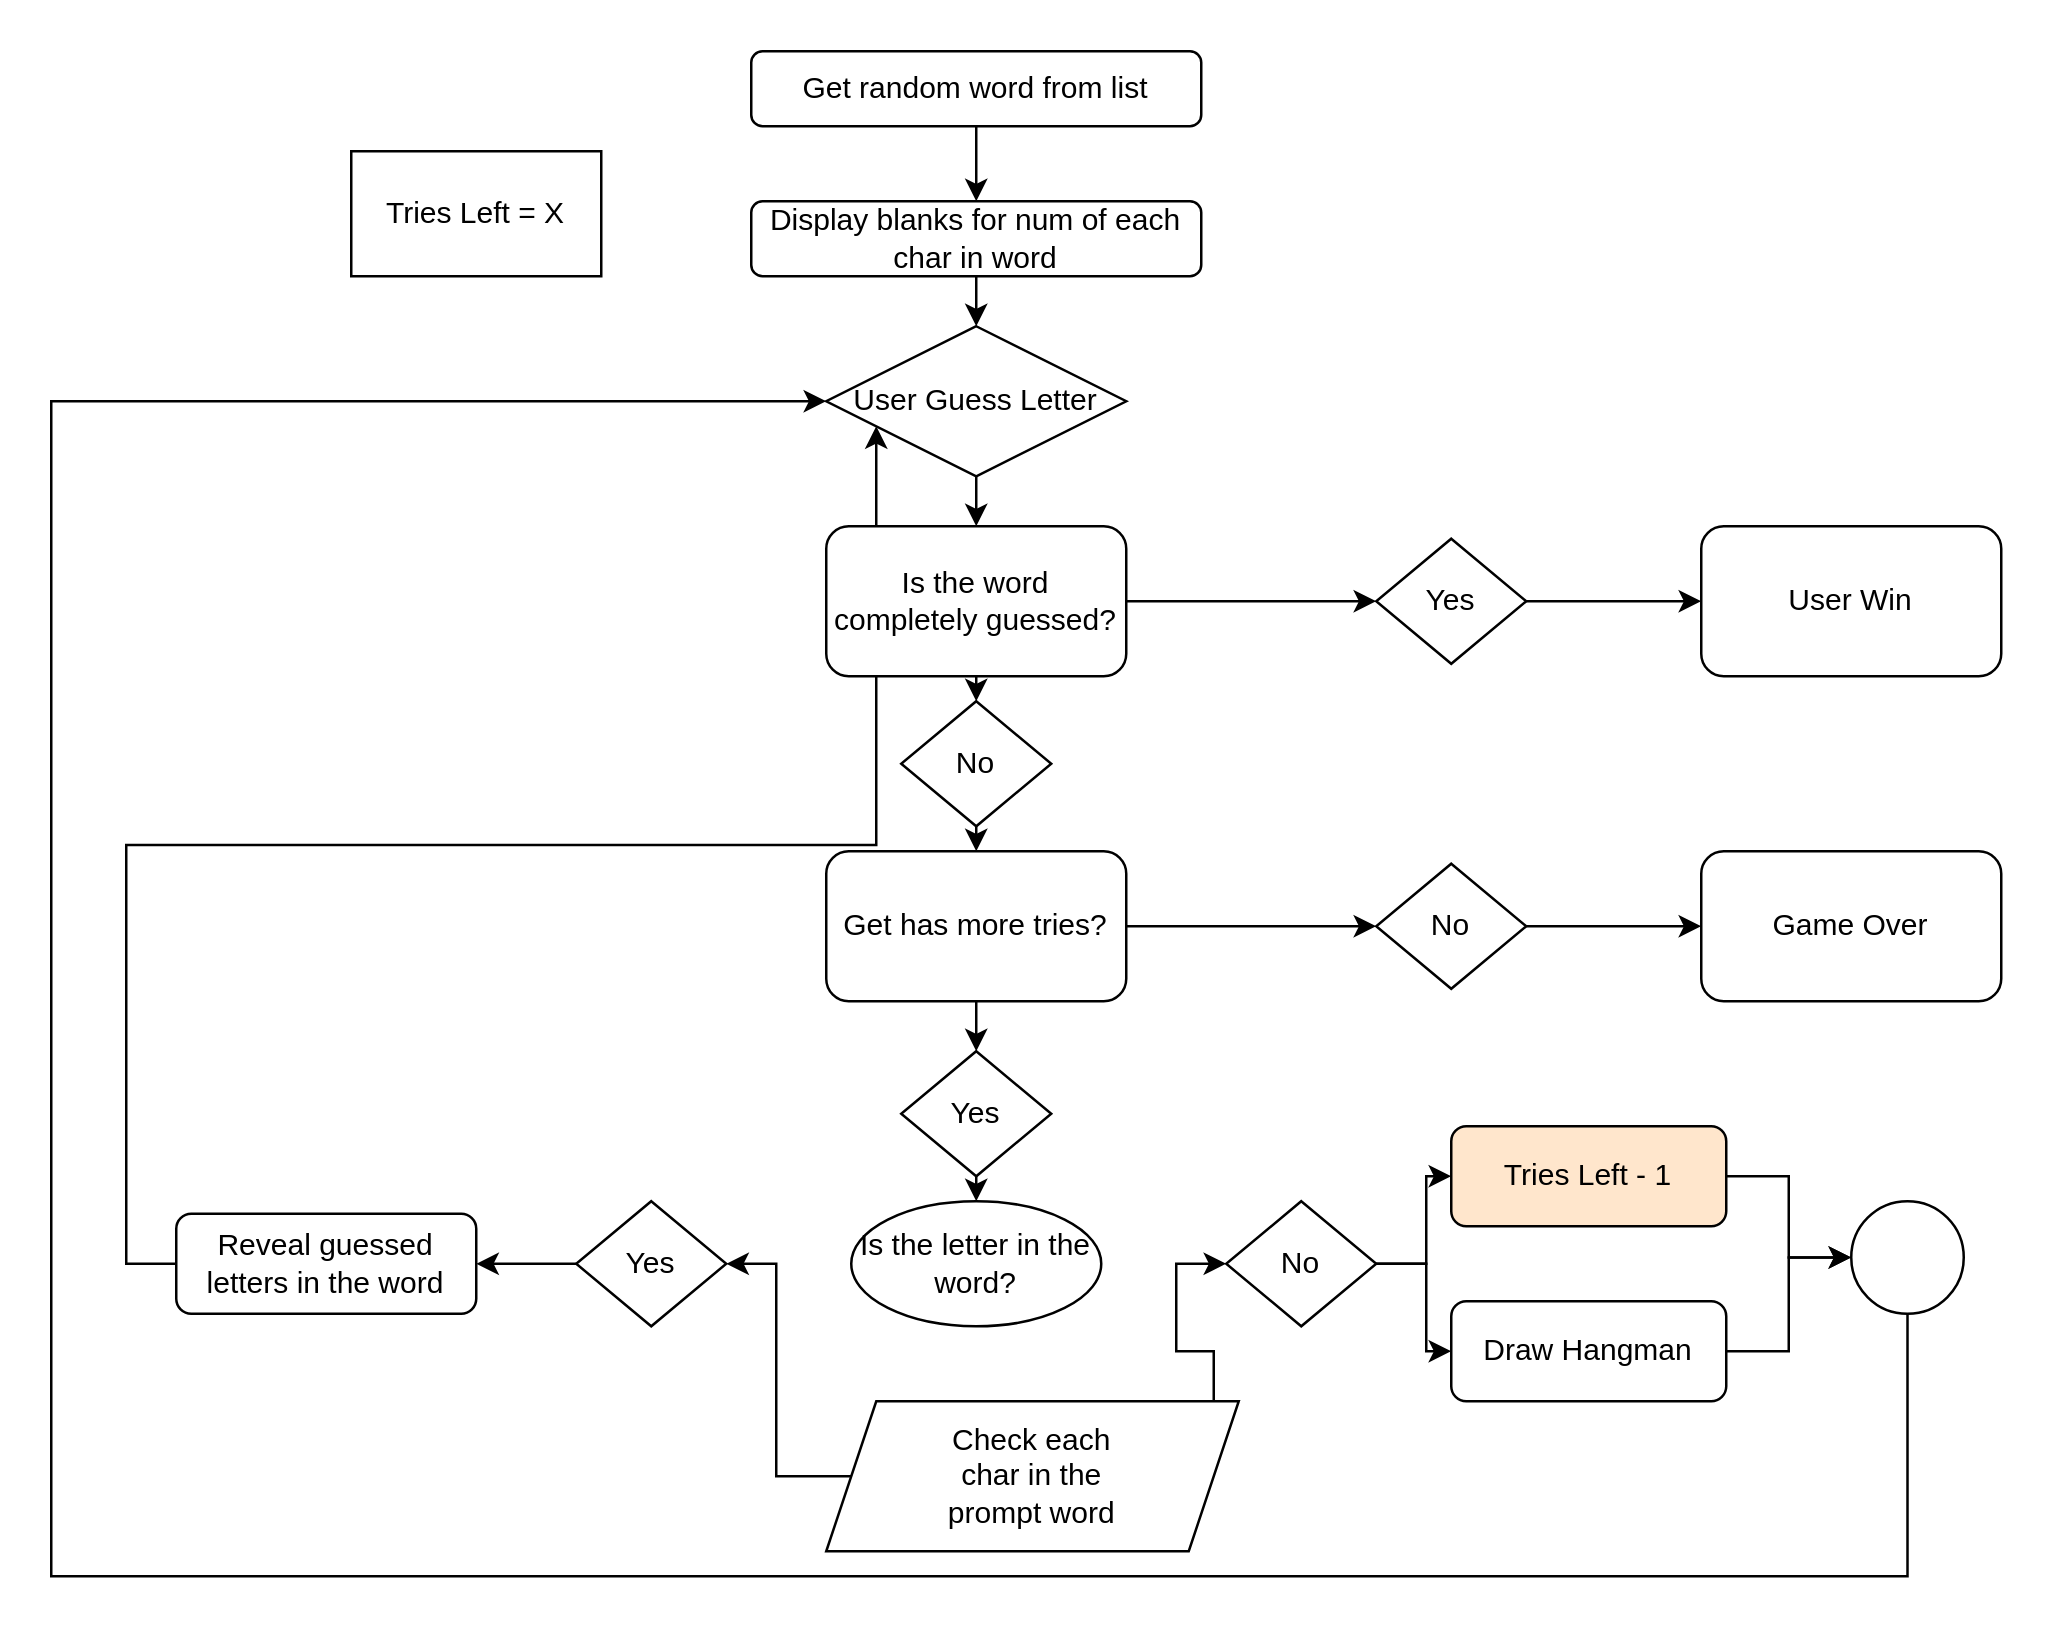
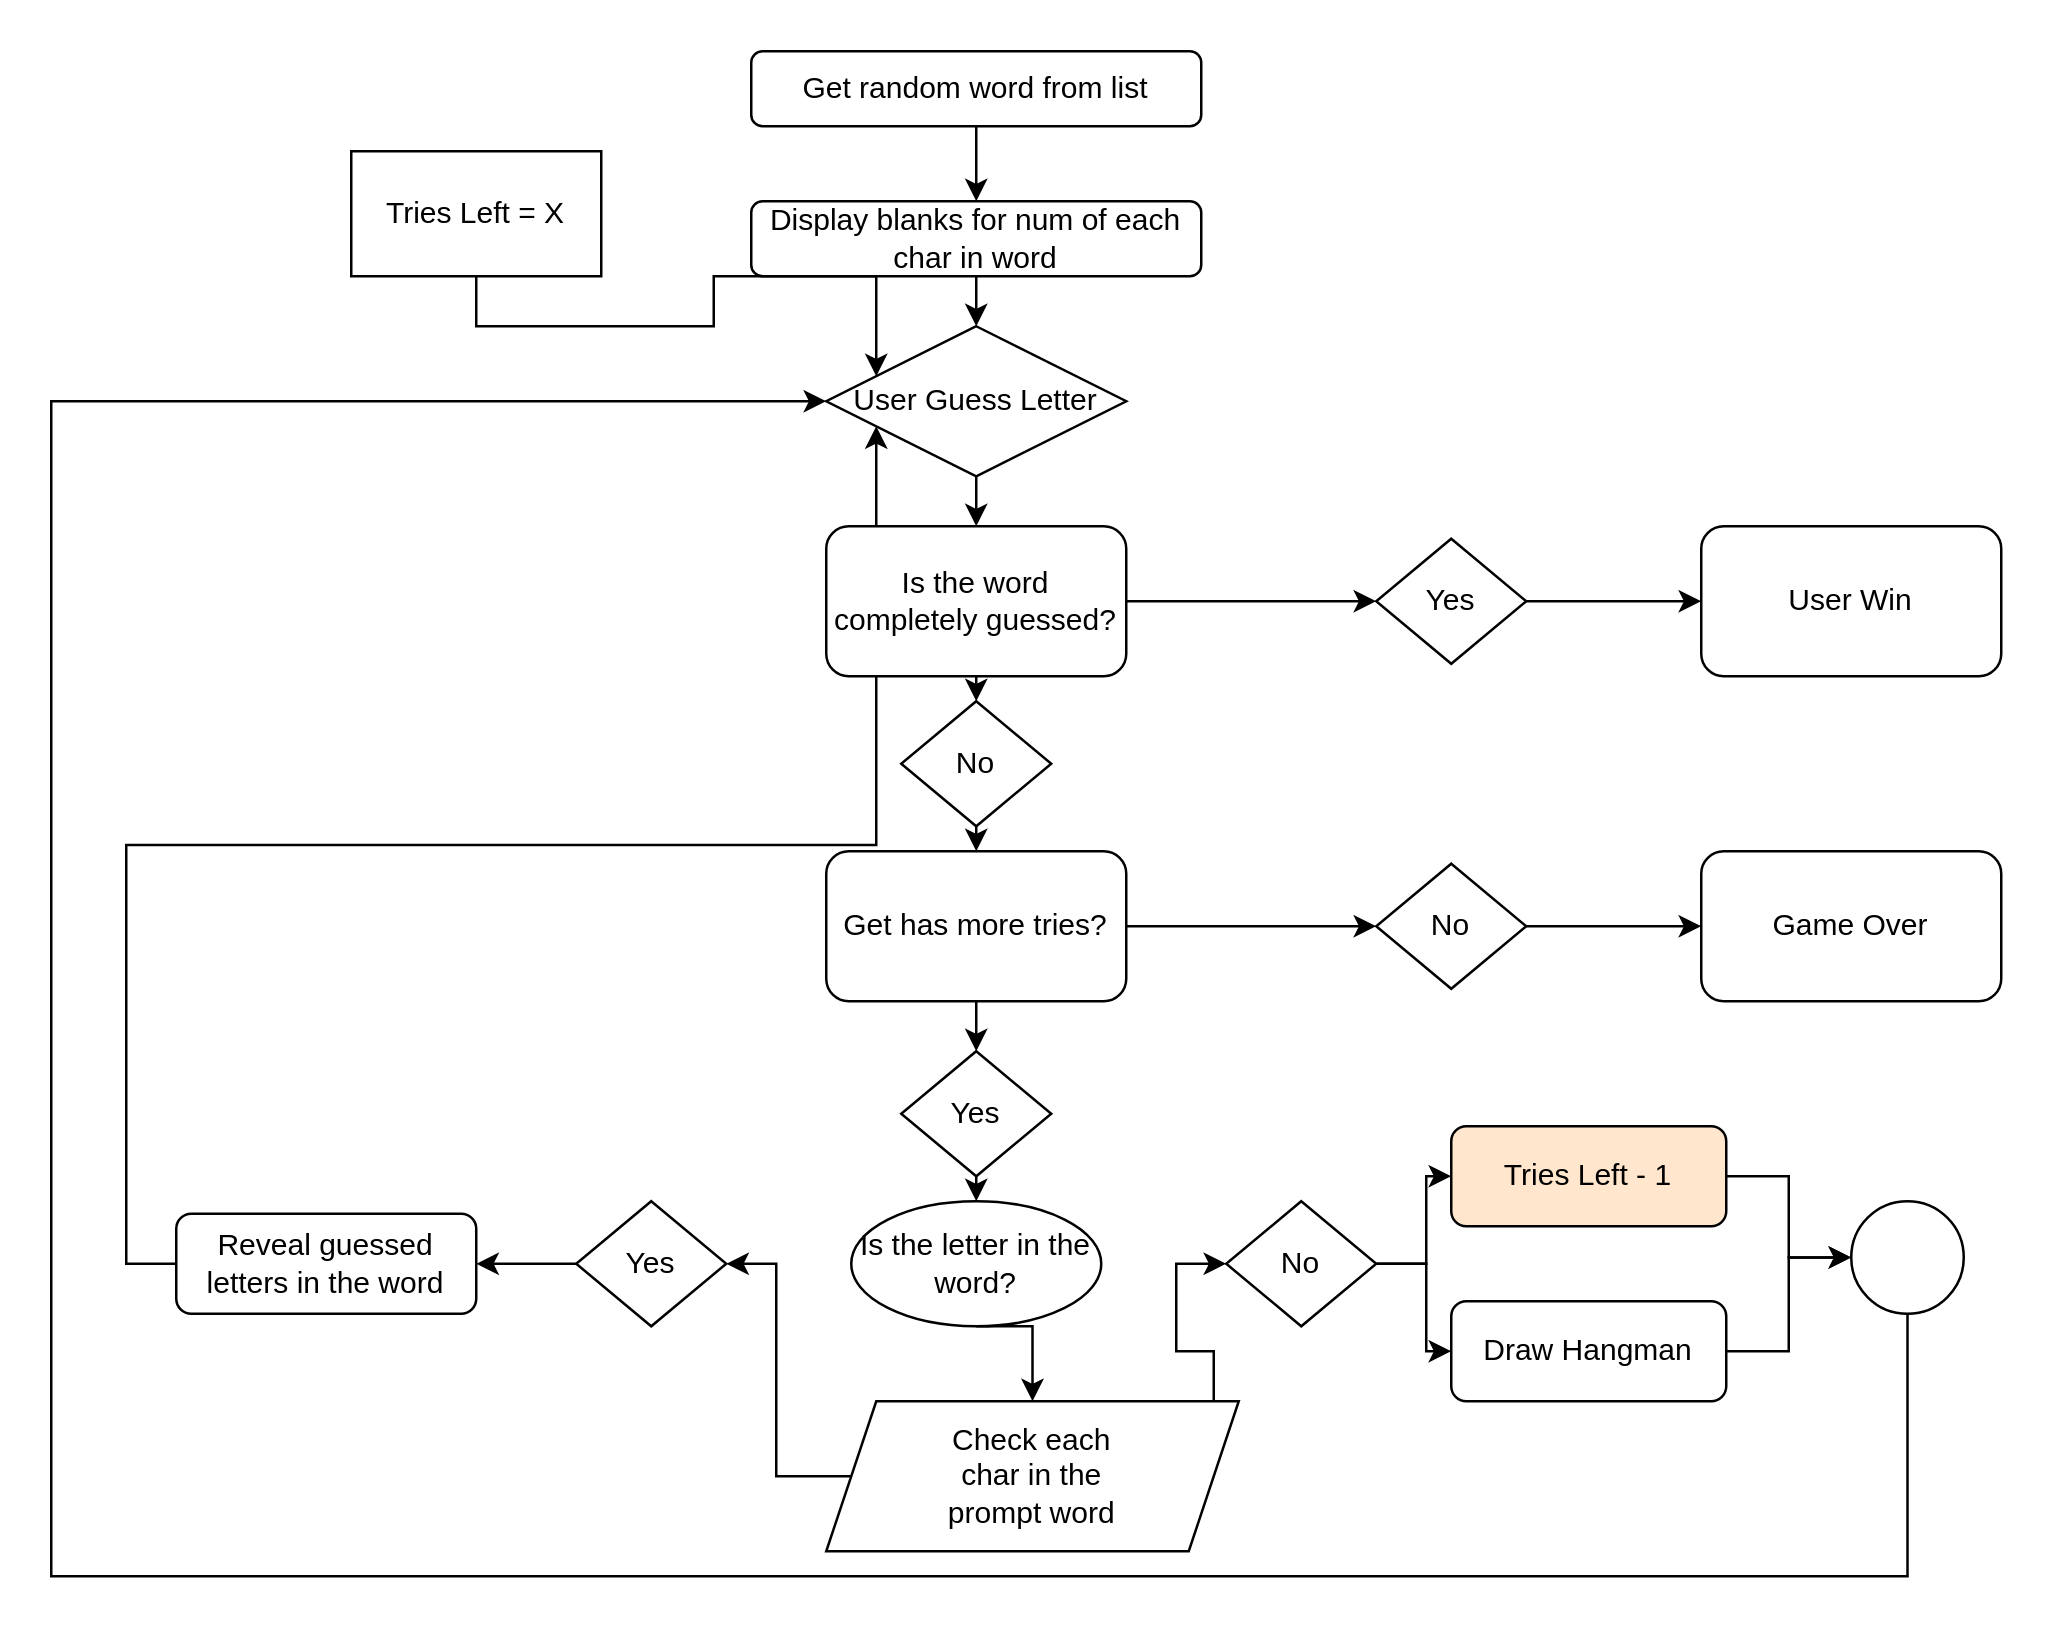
edge "Tries Left = X" -> "User Guess Letter": added
edge "Is the letter in the word?" -> "Check each char in the prompt word": added
